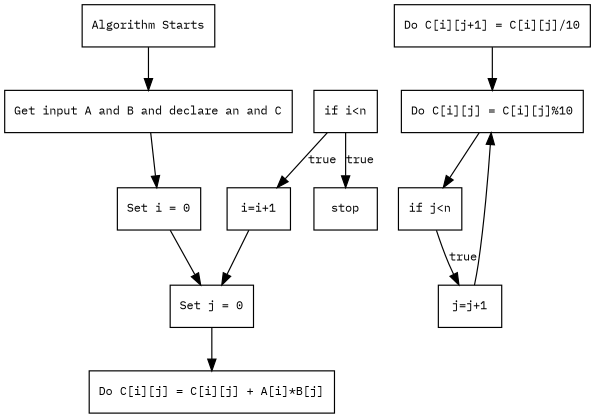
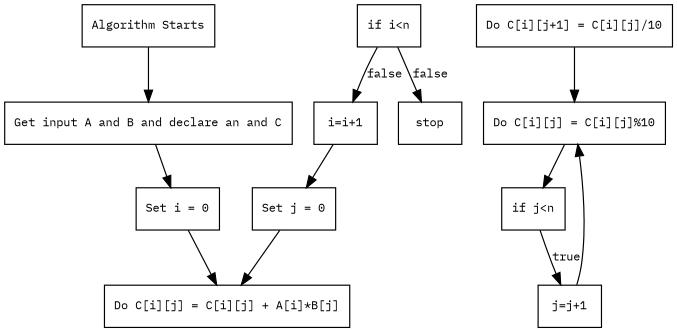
edge "if i<n" -> "i=i+1": label "true" -> "false"
edge "if i<n" -> "stop": label "true" -> "false"
edge "Set i = 0" -> "Set j = 0": now "Set i = 0" -> "Do C[i][j] = C[i][j] + A[i]*B[j]"
